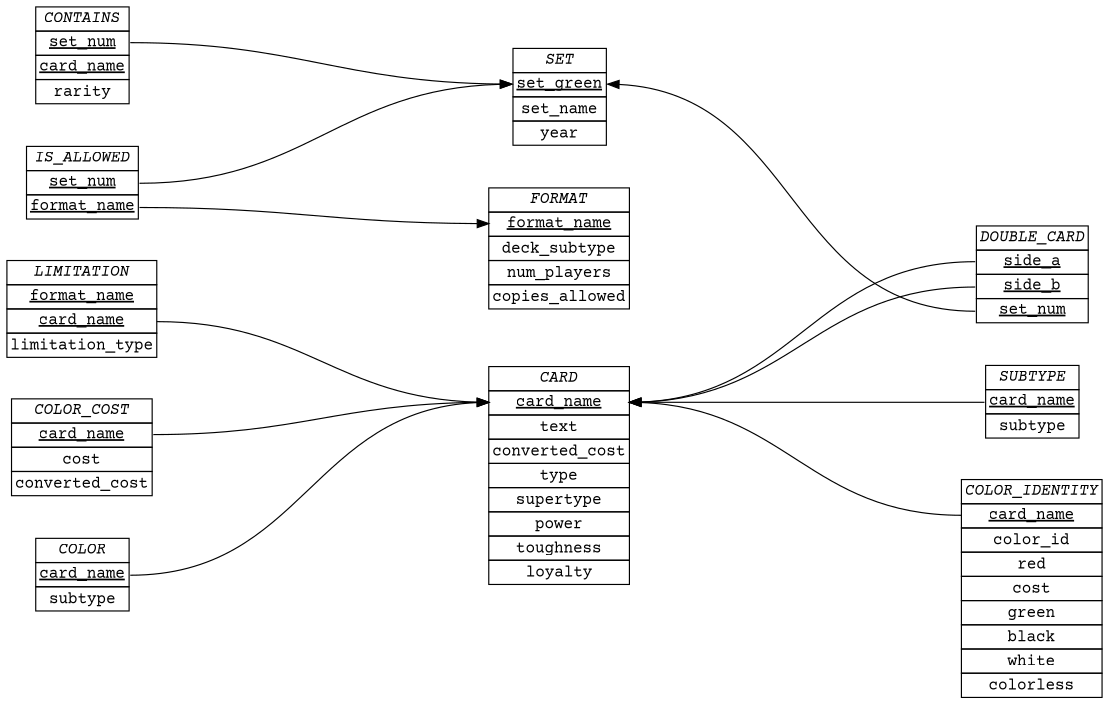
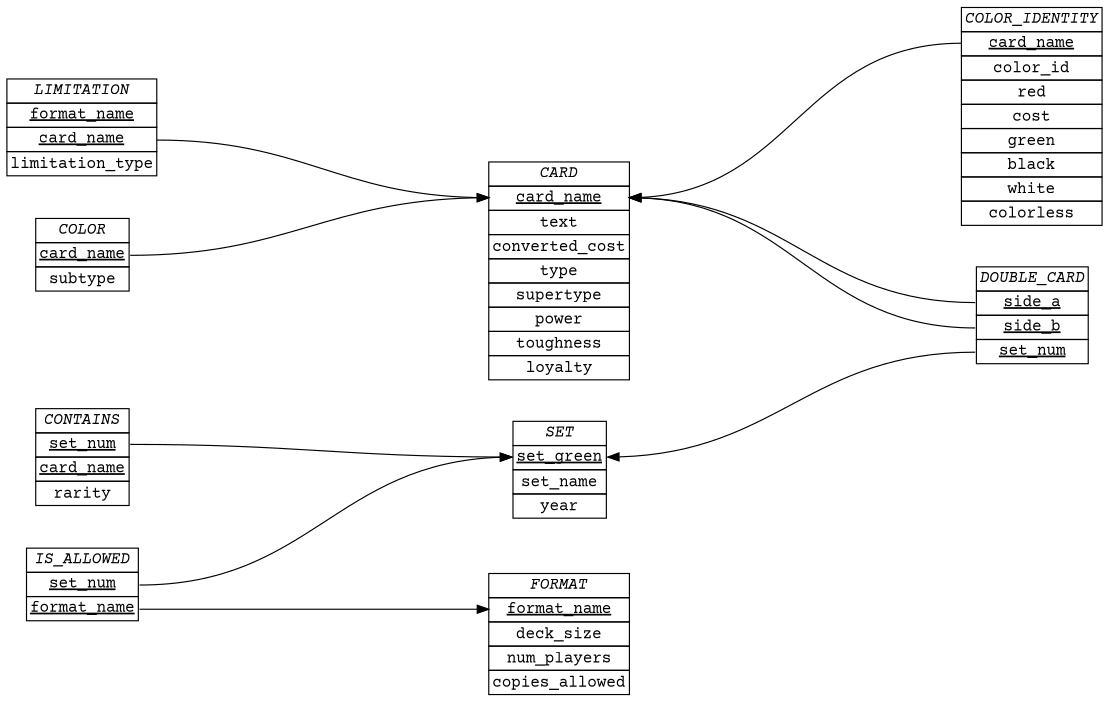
node "FORMAT": text "deck_subtype" -> "deck_size"
node "SUBTYPE": removed
node "COLOR_COST": removed
